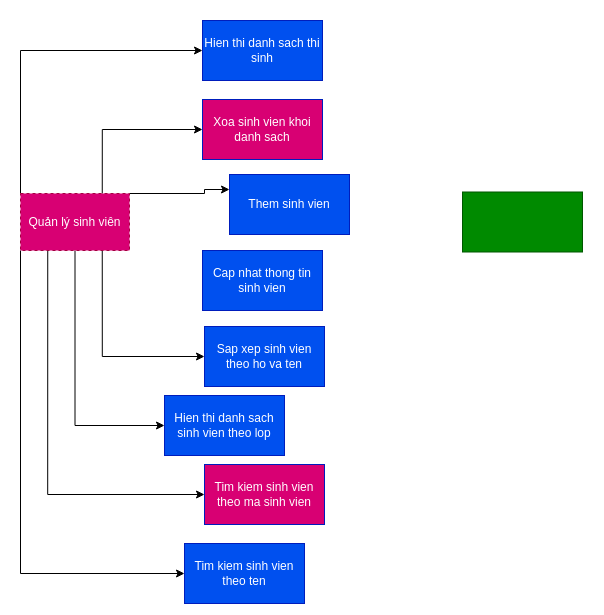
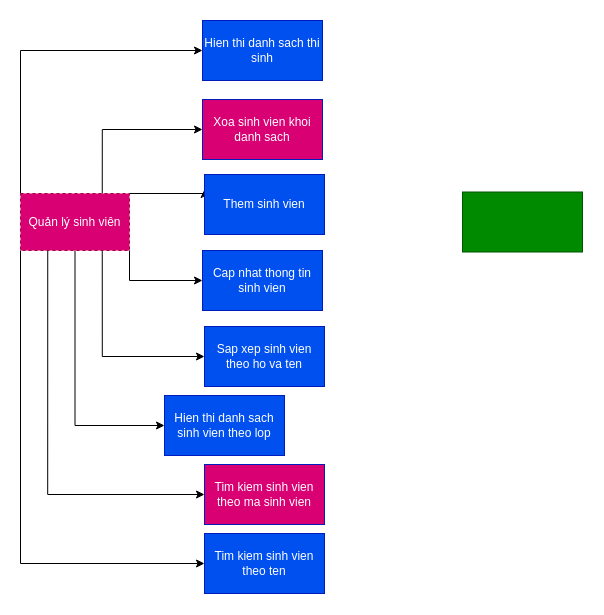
node "Them sinh vien": moved (290, 205) -> (265, 205)
edge "Quản lý sinh viên" -> "Cap nhat thong tin sinh vien": added
node "Tim kiem sinh vien theo ten": moved (245, 574) -> (265, 564)
